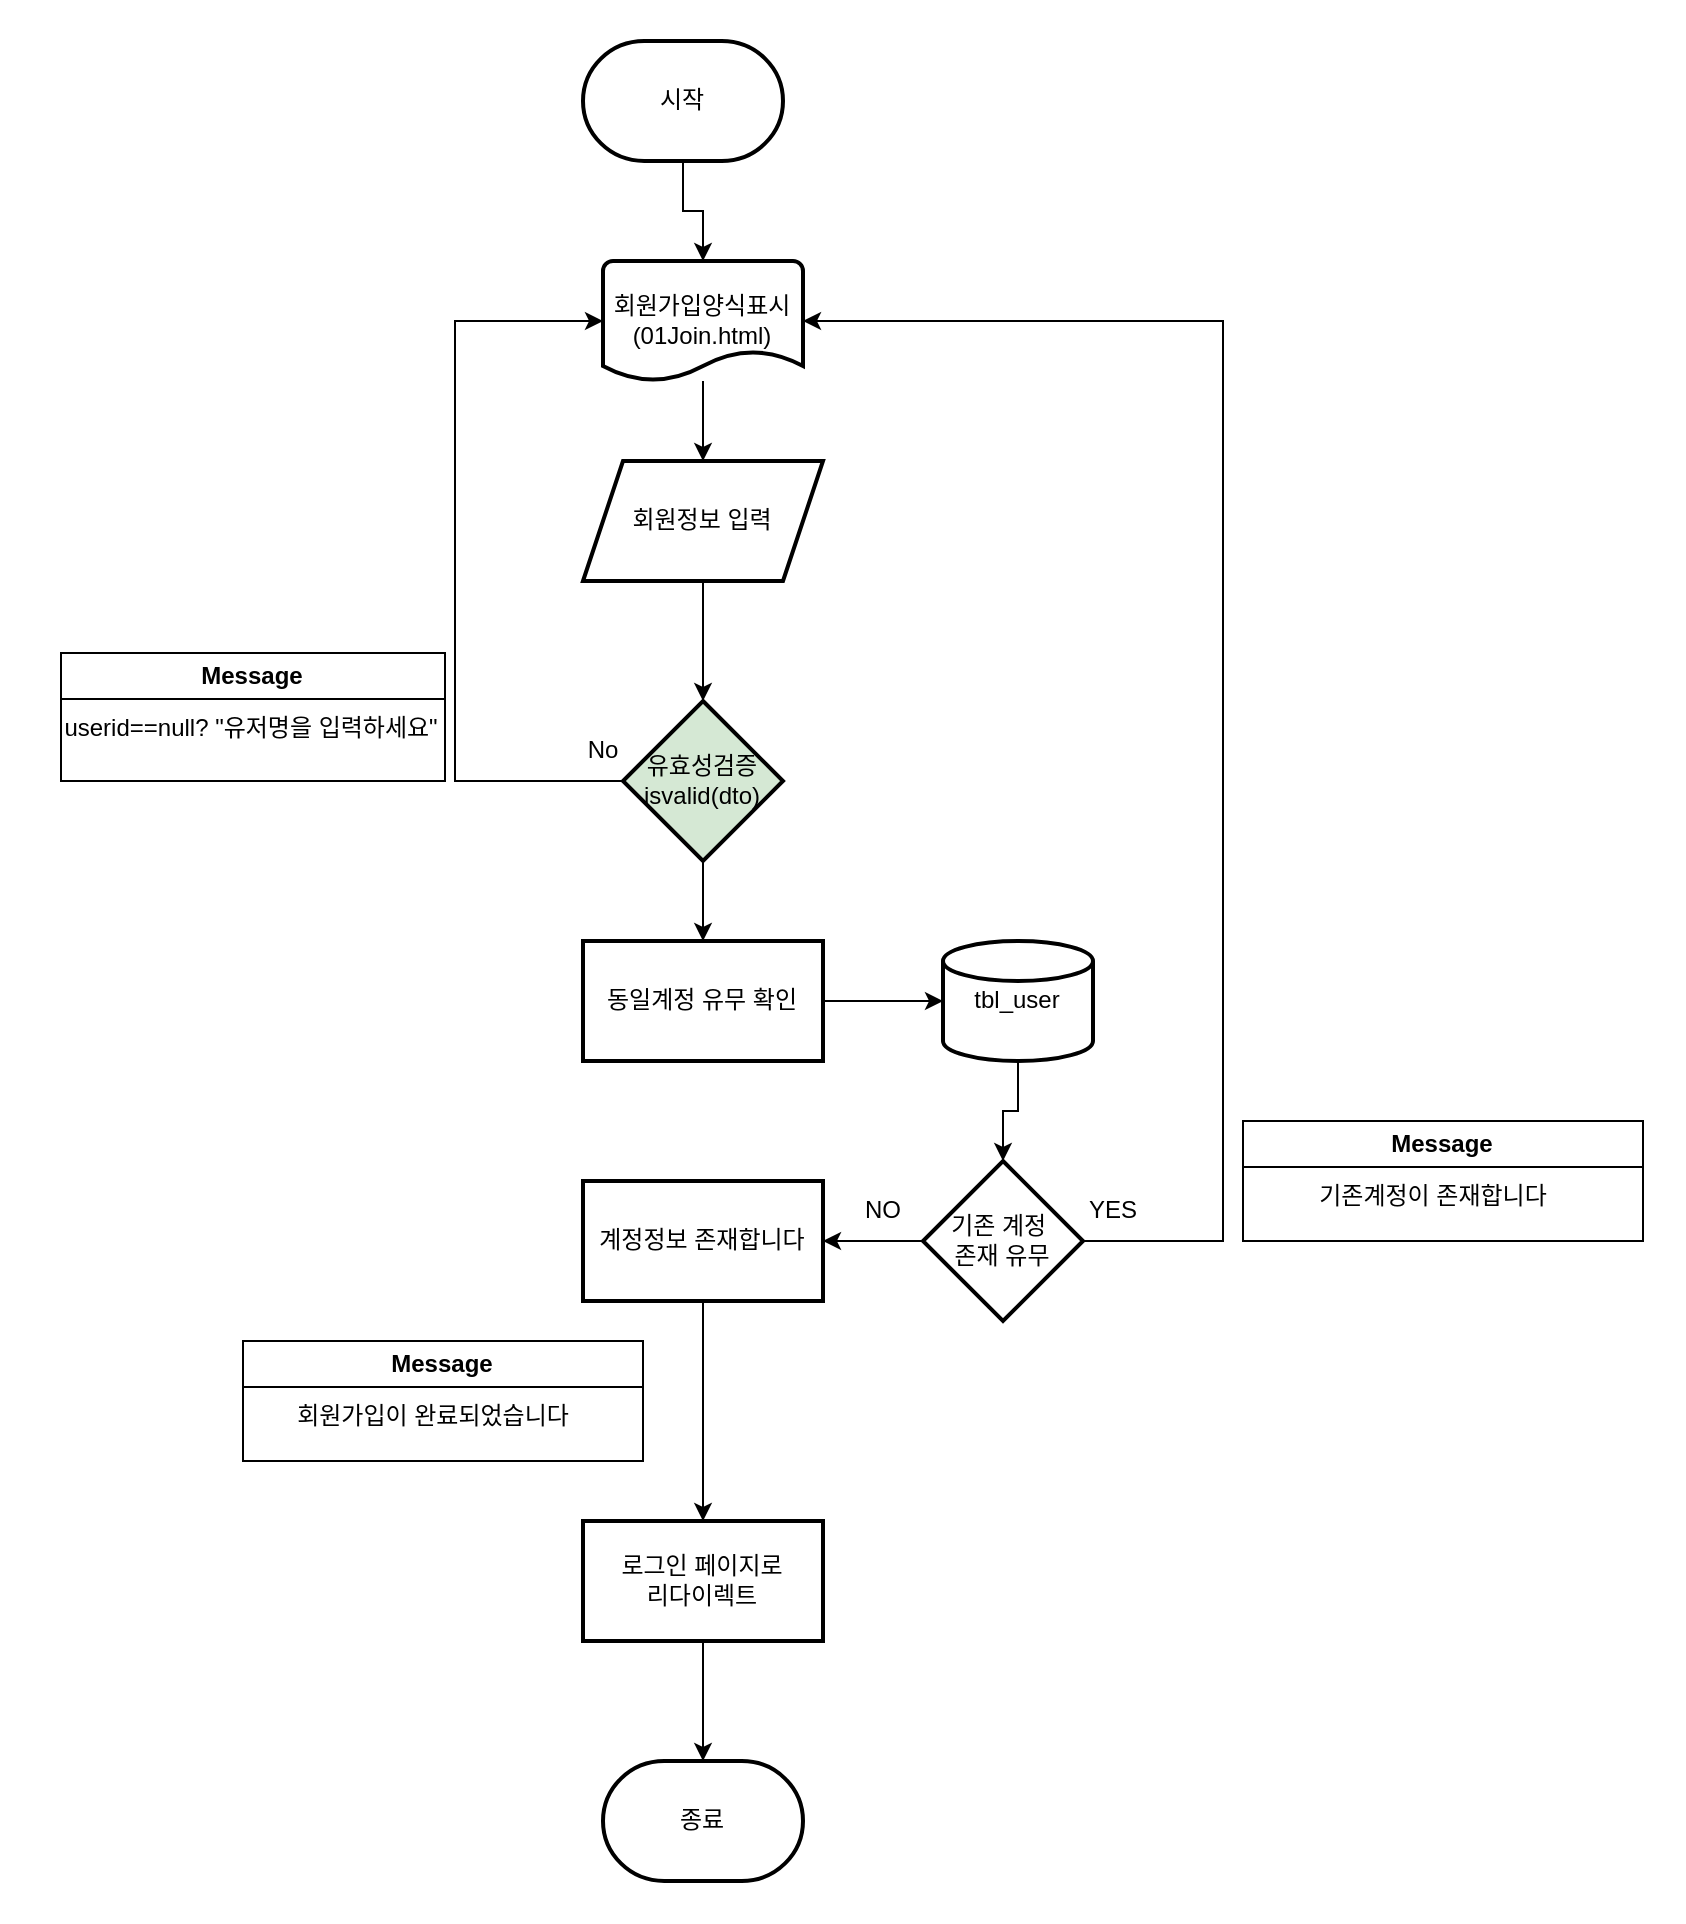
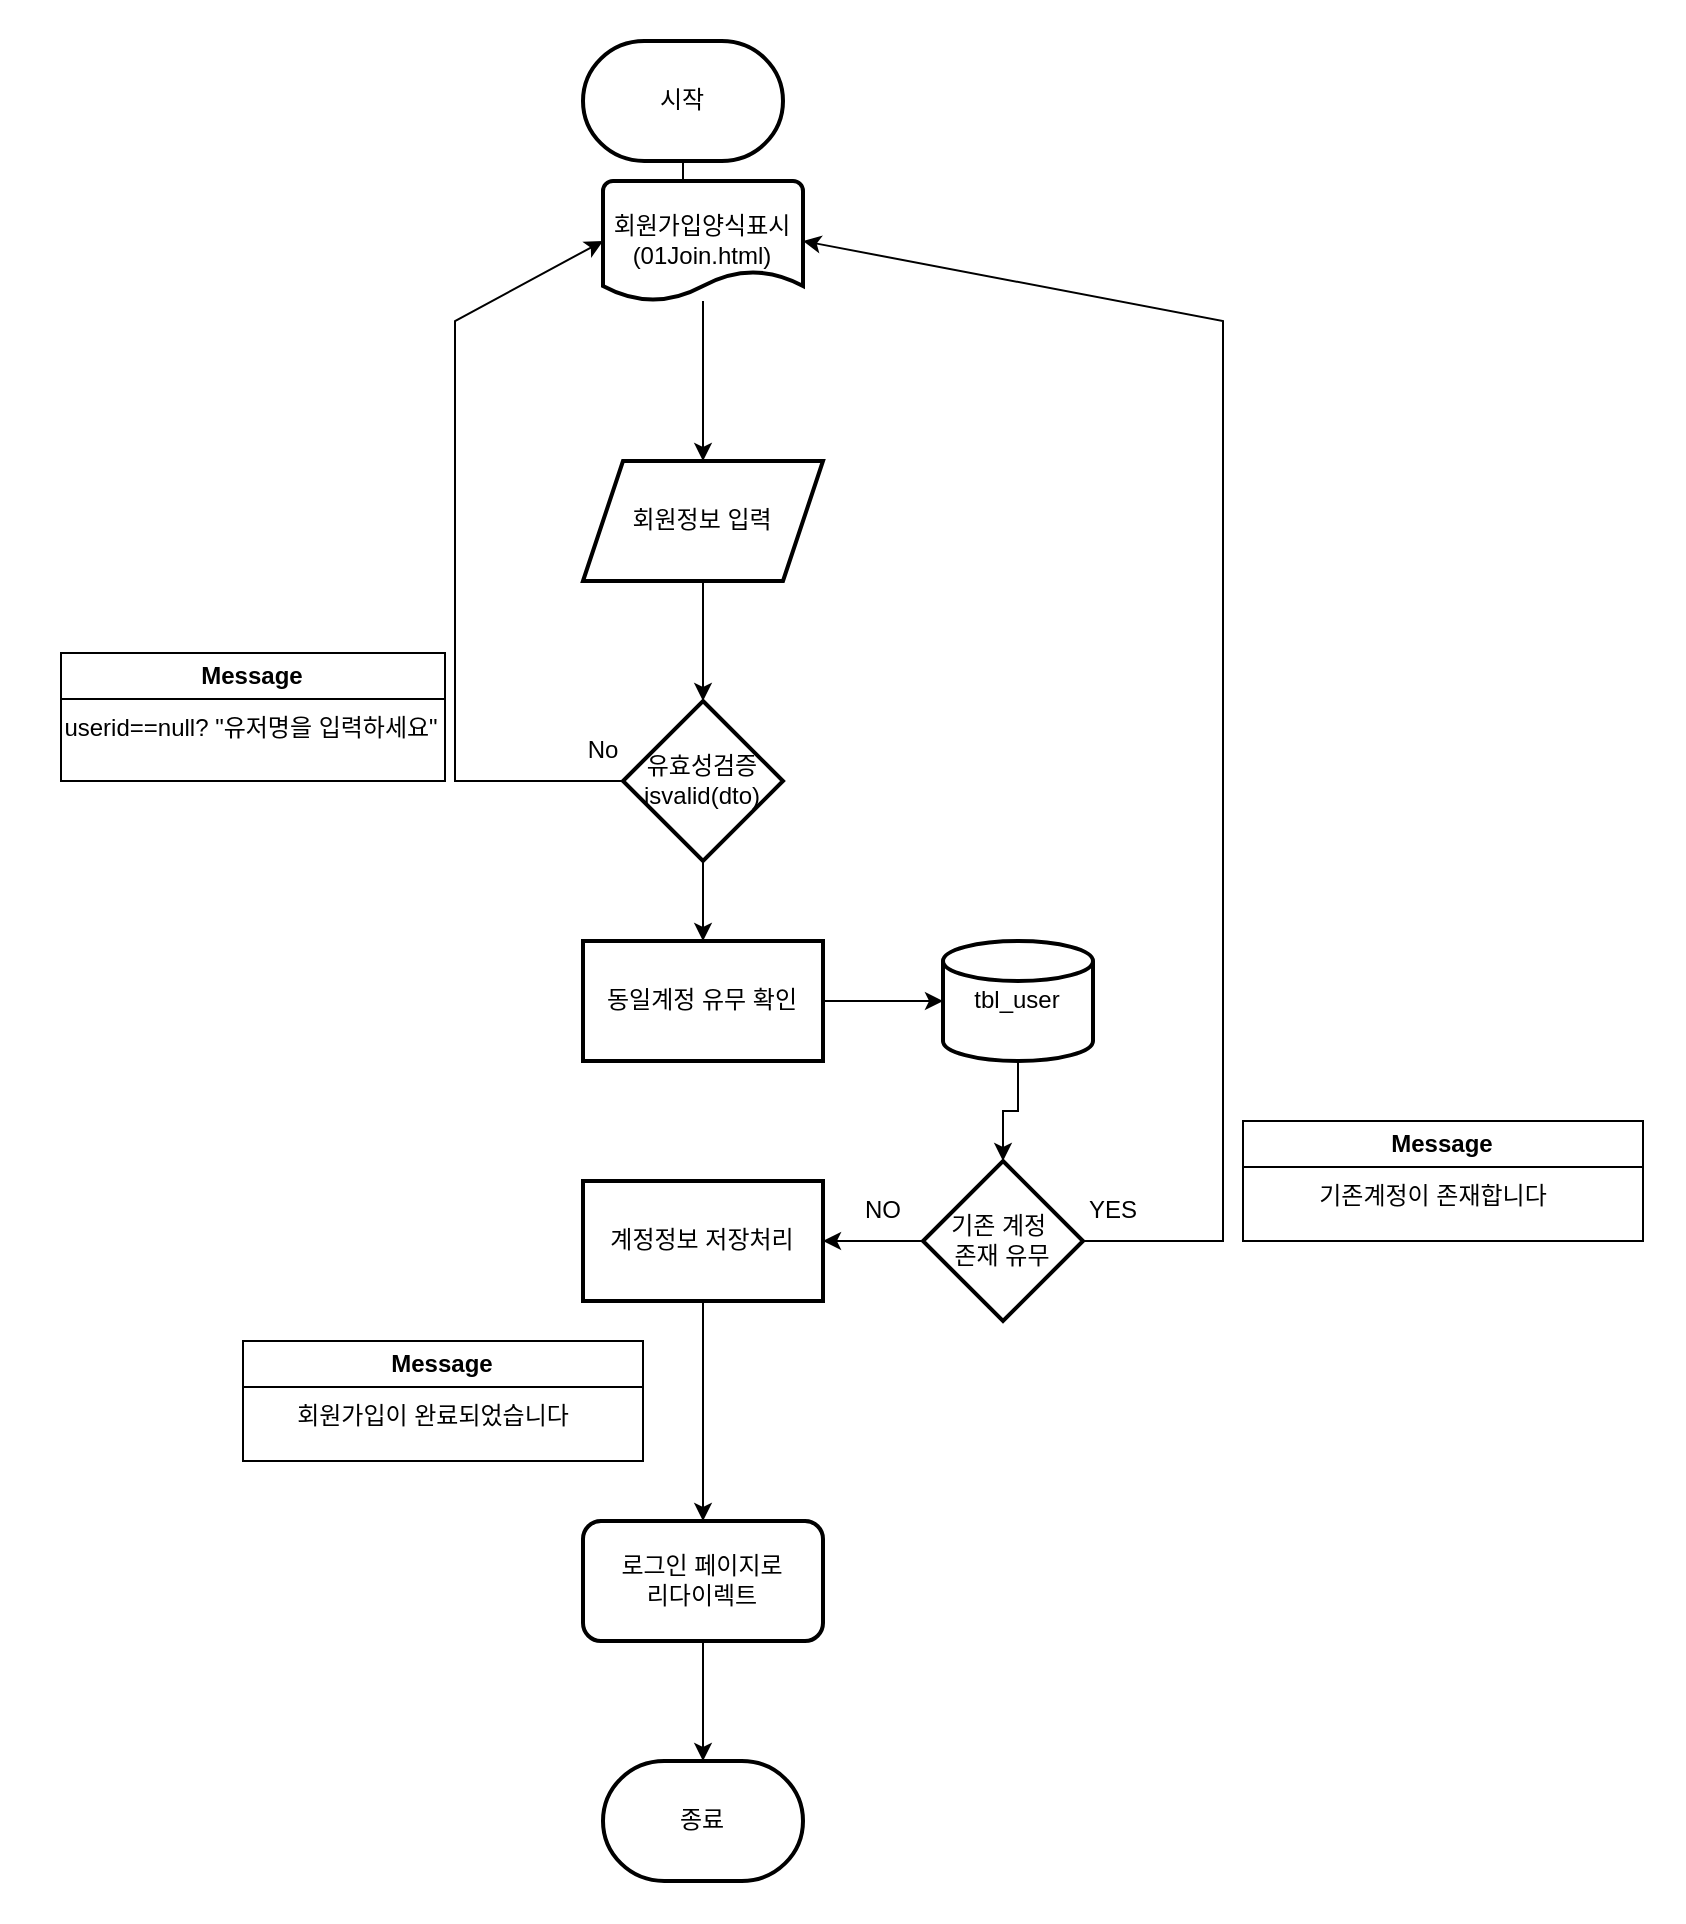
node "회원가입양식표시 (01Join.html)": moved (703, 321) -> (703, 241)
node "유효성검증 isvalid(dto)": fillcolor #d5e8d4 -> #ffffff
node "계정정보 존재합니다": label "계정정보 존재합니다" -> "계정정보 저장처리"
node "로그인 페이지로 리다이렉트": shape rectangle -> rounded rectangle
